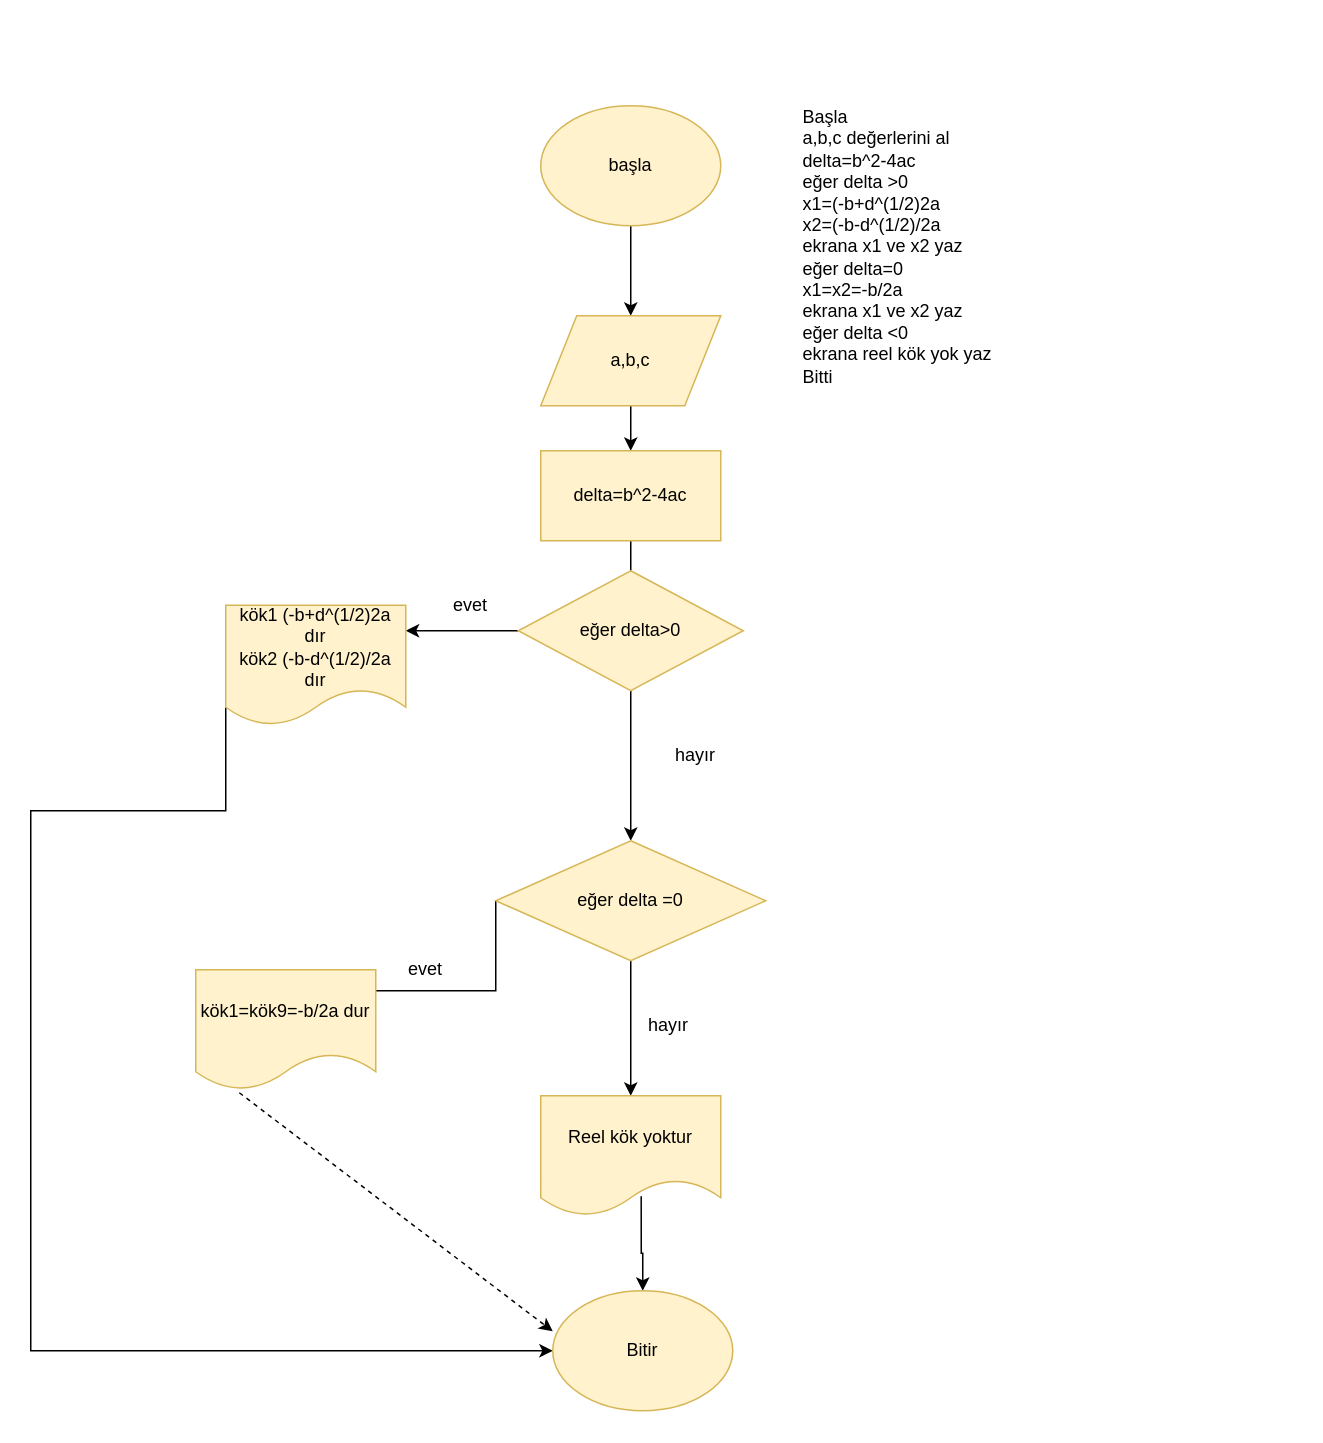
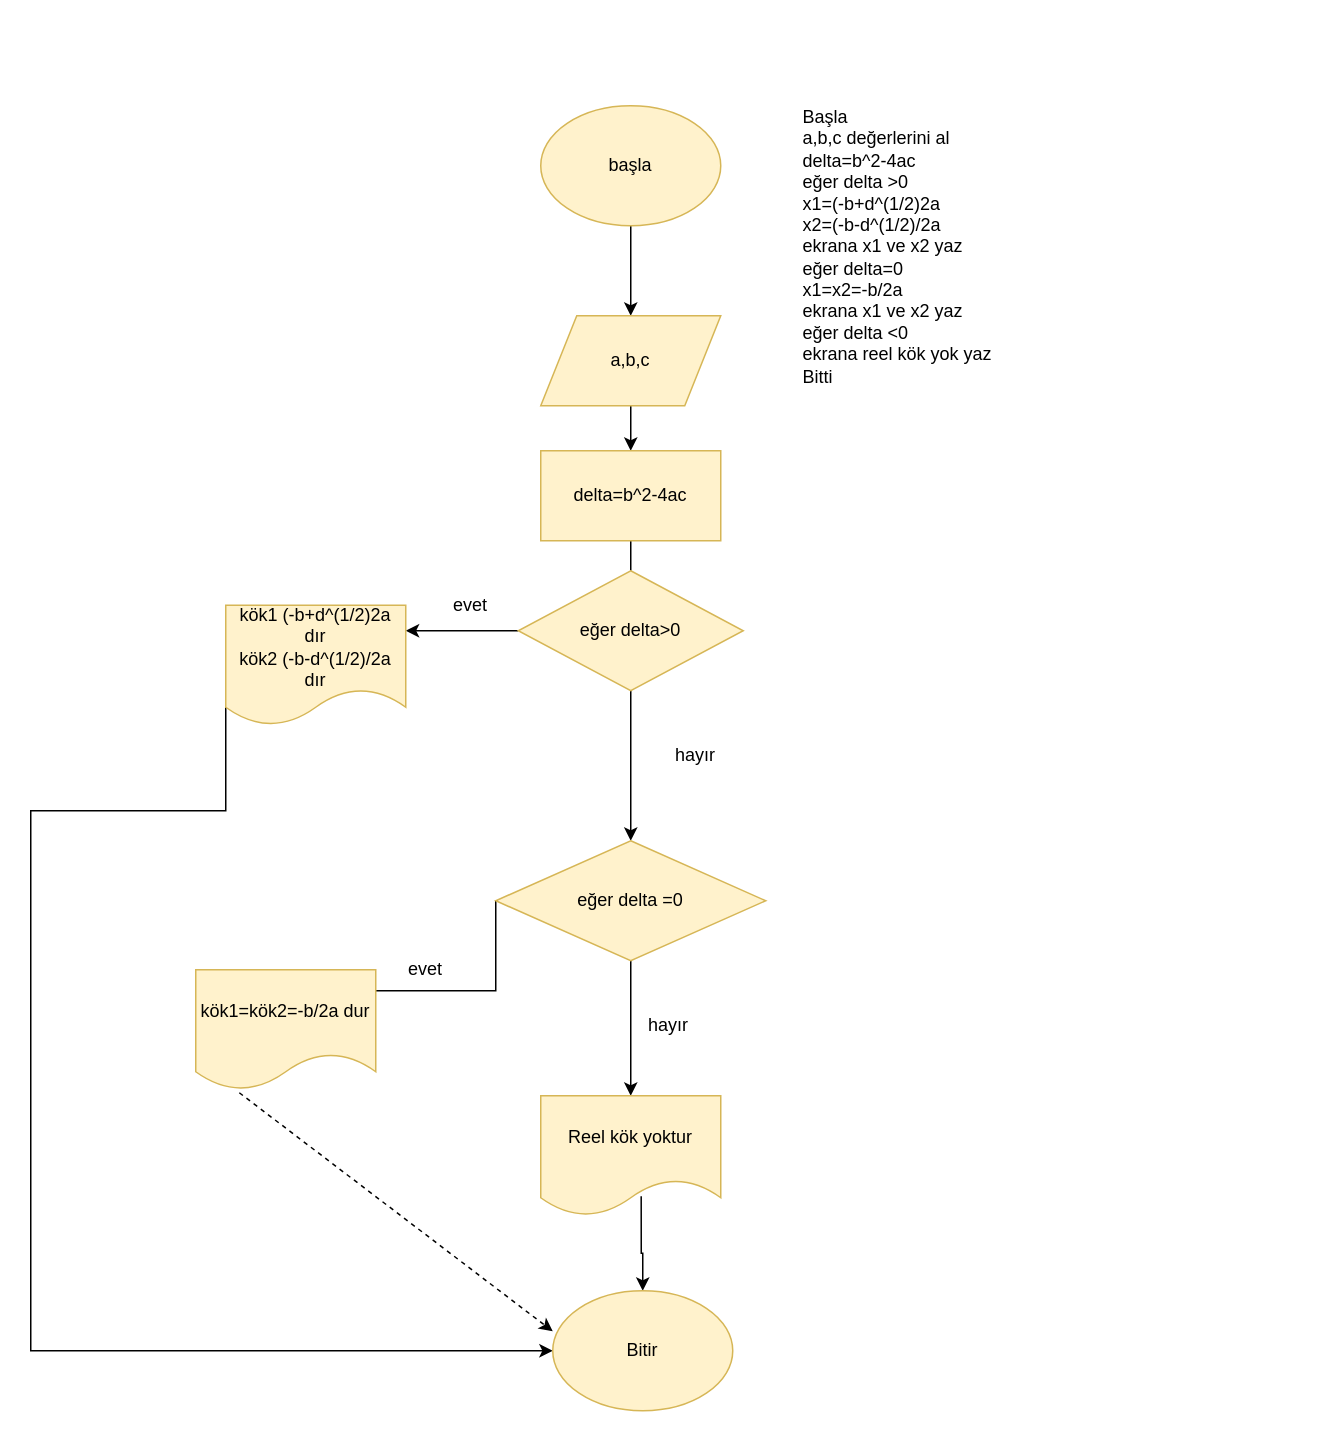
node "kök1=kök9=-b/2a dur": label "kök1=kök9=-b/2a dur" -> "kök1=kök2=-b/2a dur"
